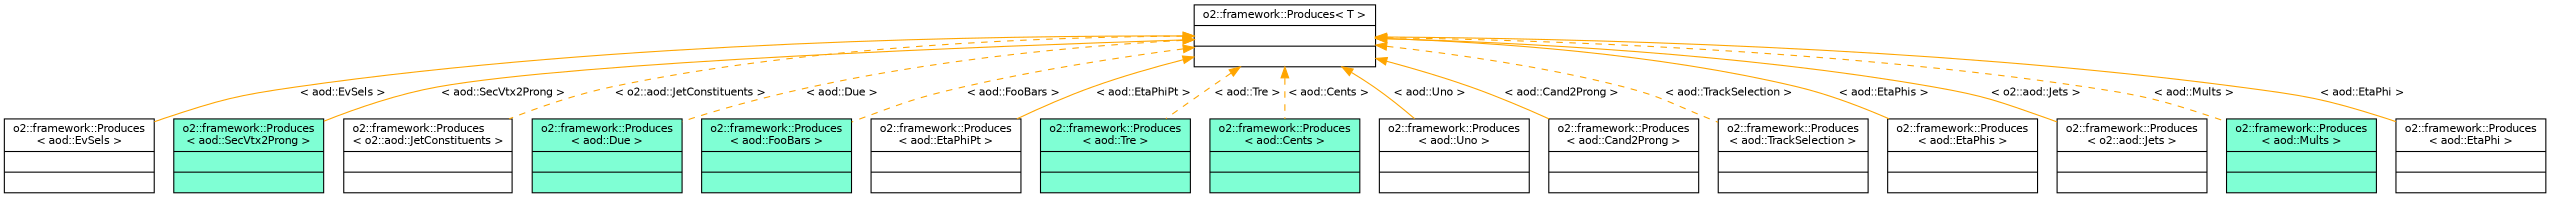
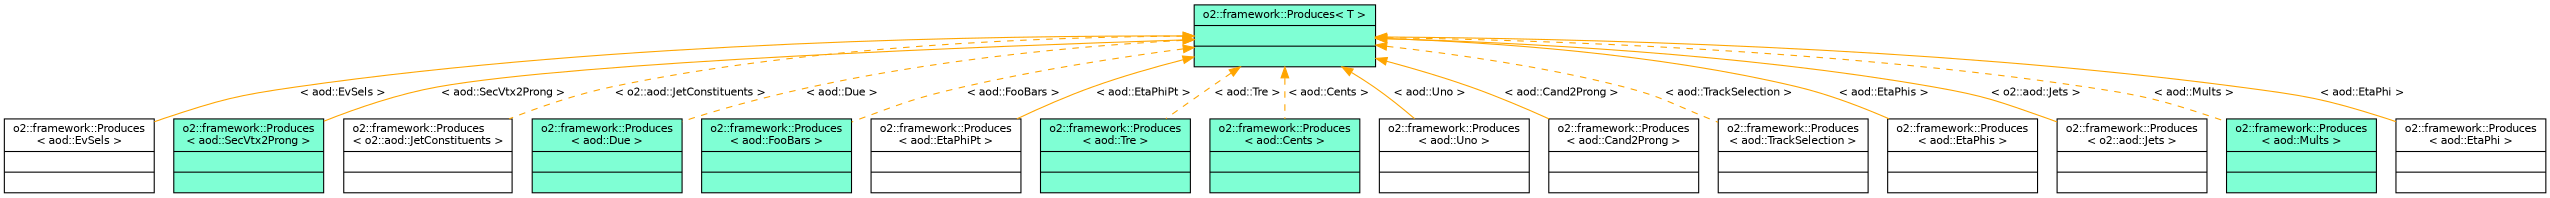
node "o2::framework::Produces< T >": fillcolor white -> aquamarine
